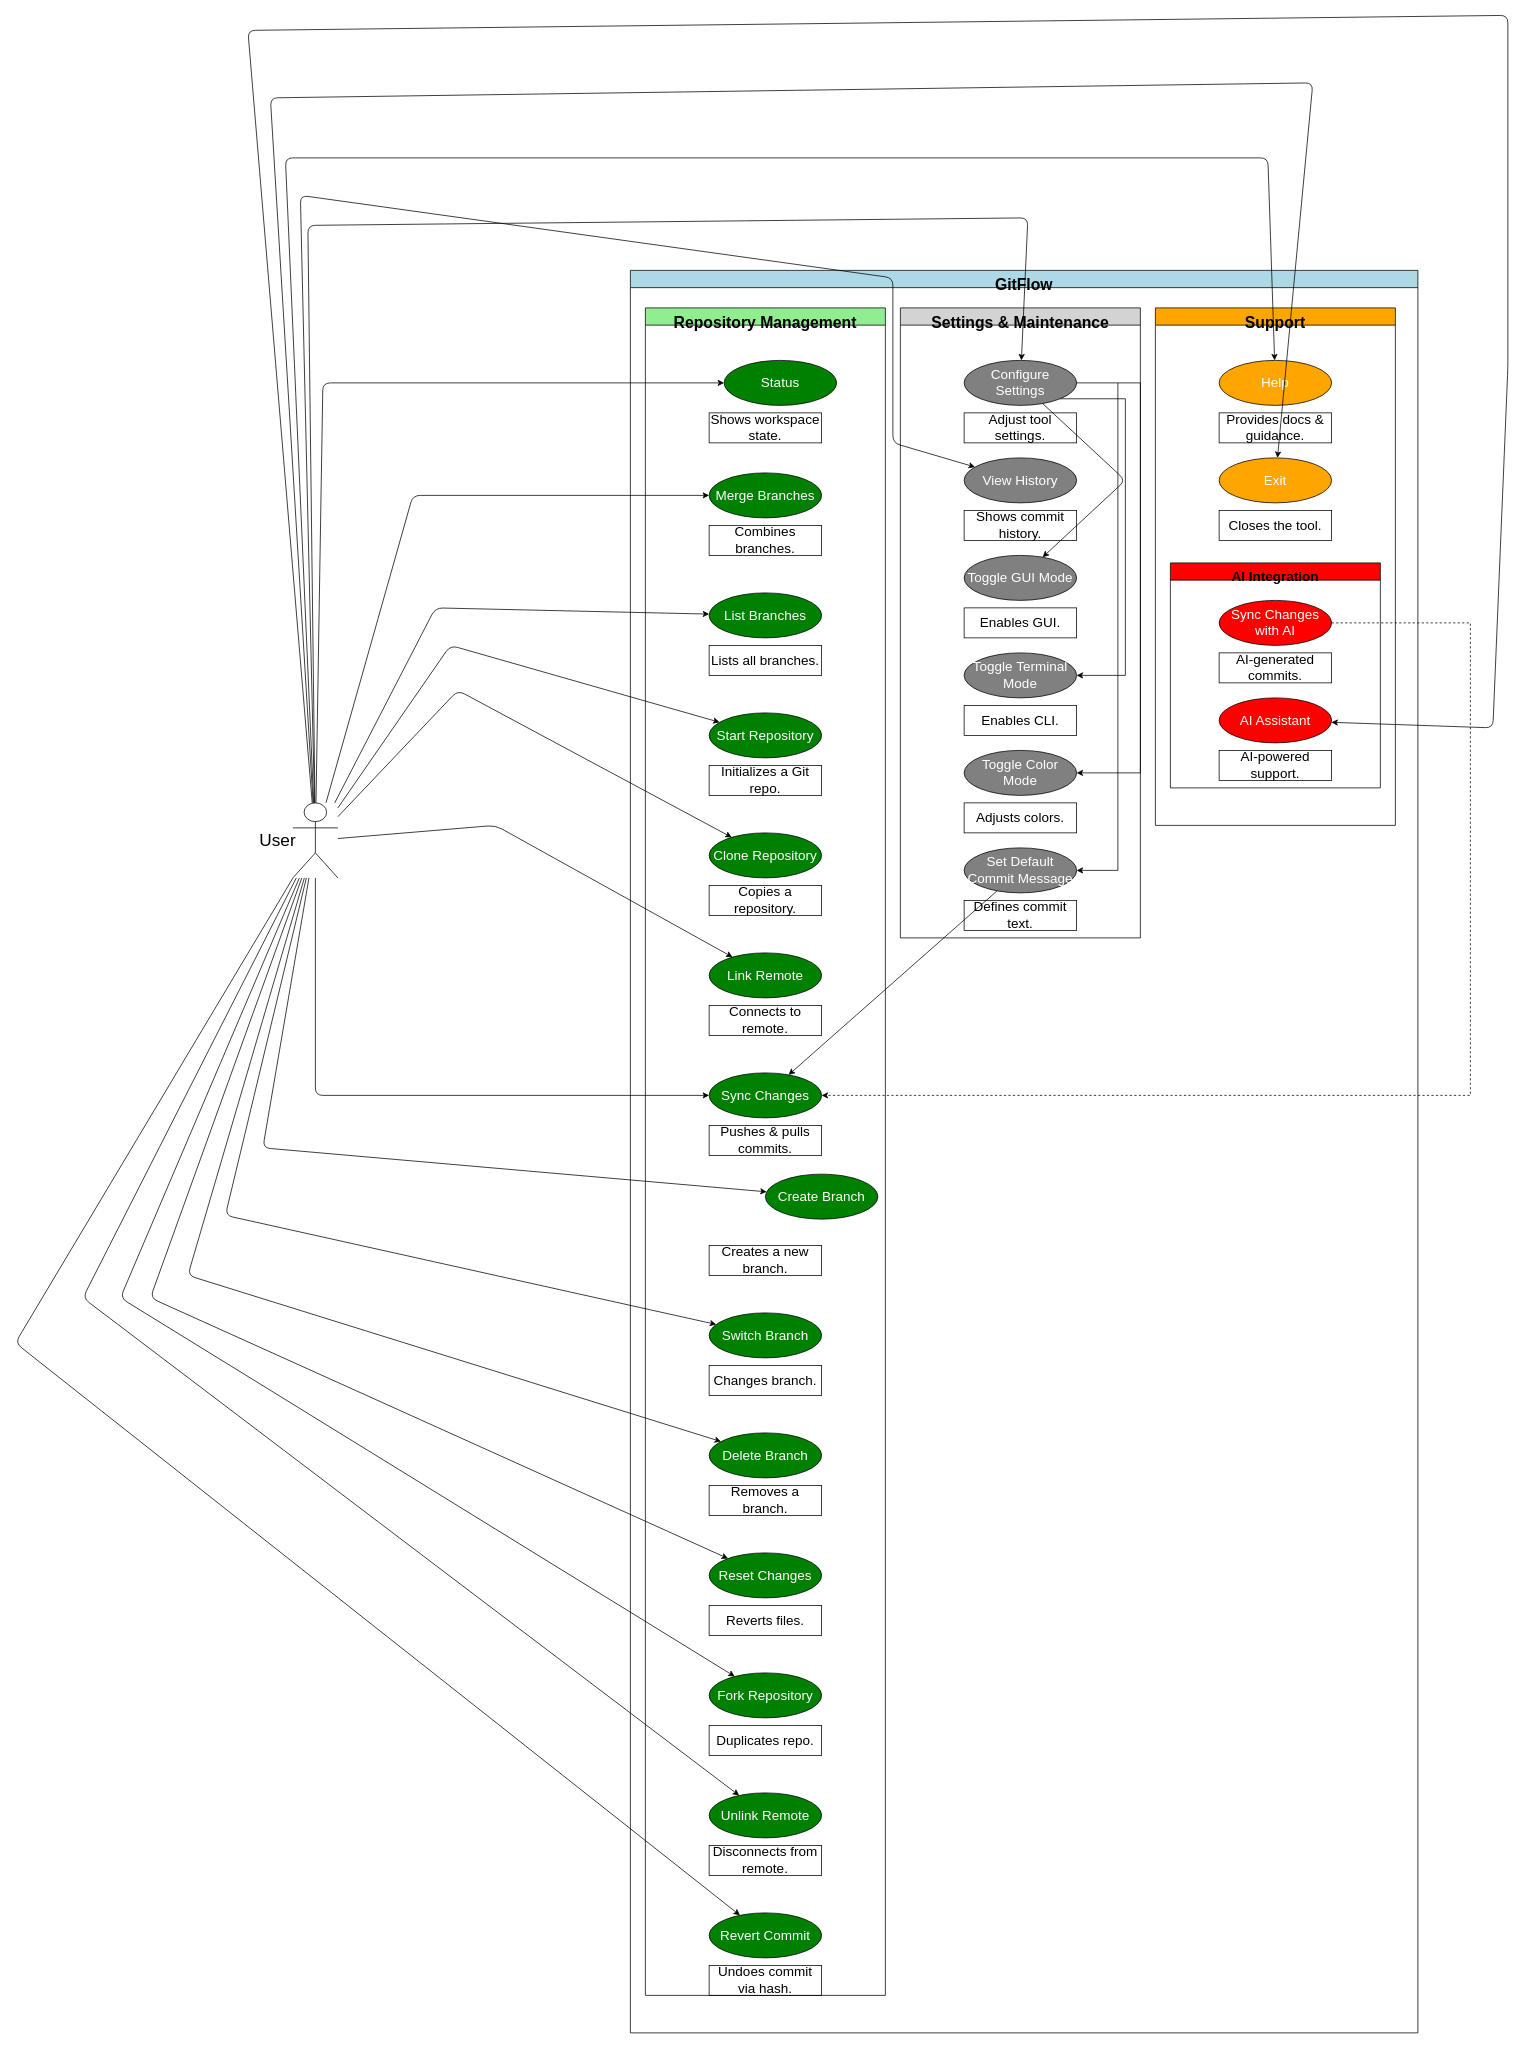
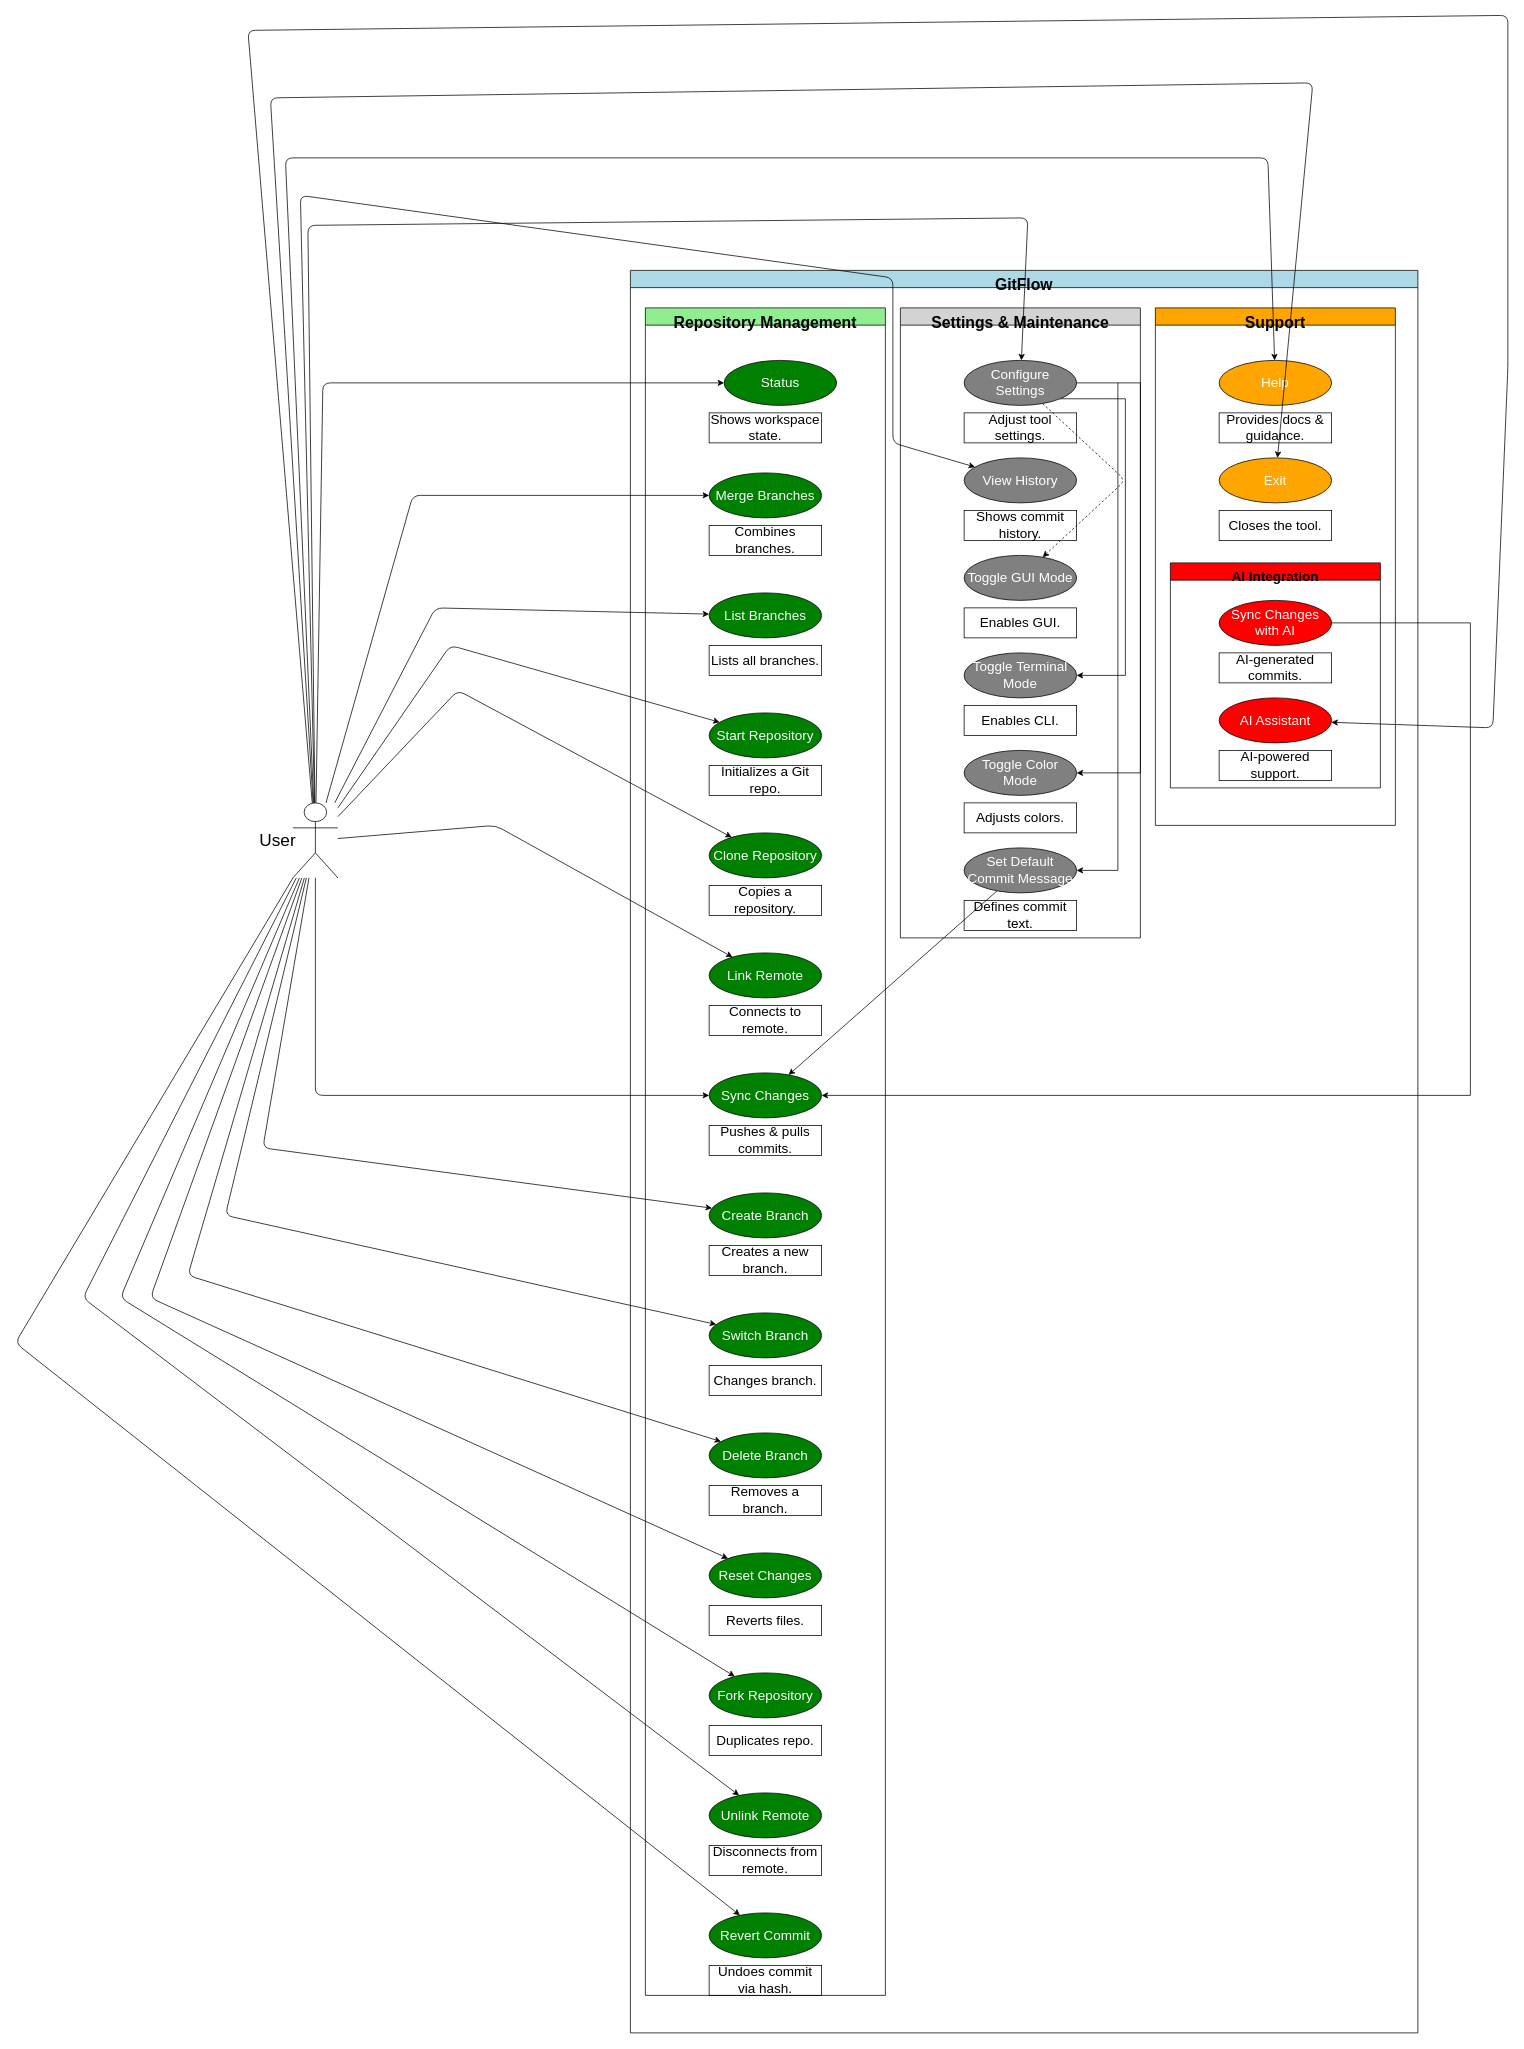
edge "Configure Settings" -> "Toggle GUI Mode": style solid -> dashed
edge "Sync Changes with AI" -> "Sync Changes": style dashed -> solid
node "Create Branch": moved (822, 1197) -> (765, 1215)
